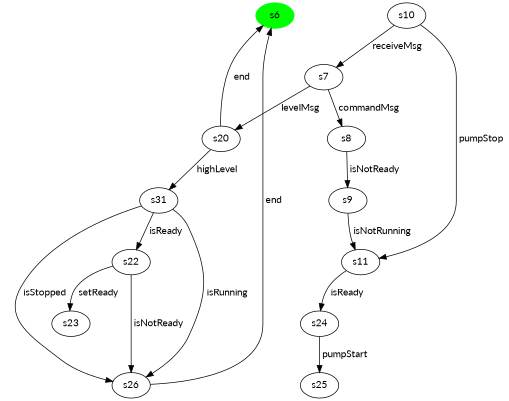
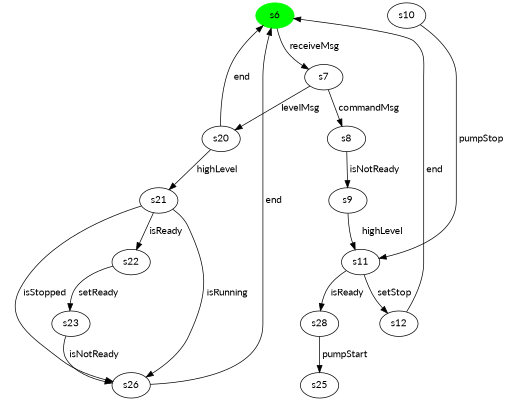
edge "s10" -> "s7": now "s6" -> "s7"
node "s31": label "s31" -> "s21"
edge "s9" -> "s11": label " isNotRunning " -> " highLevel "
edge "s22" -> "s26": now "s23" -> "s26"
node "s24": label "s24" -> "s28"
node "s12": added
